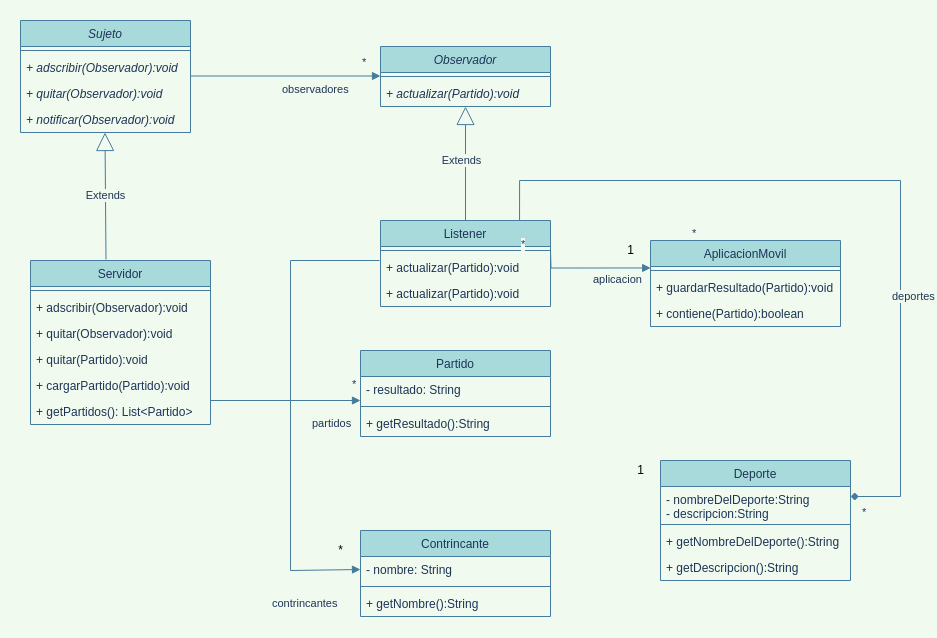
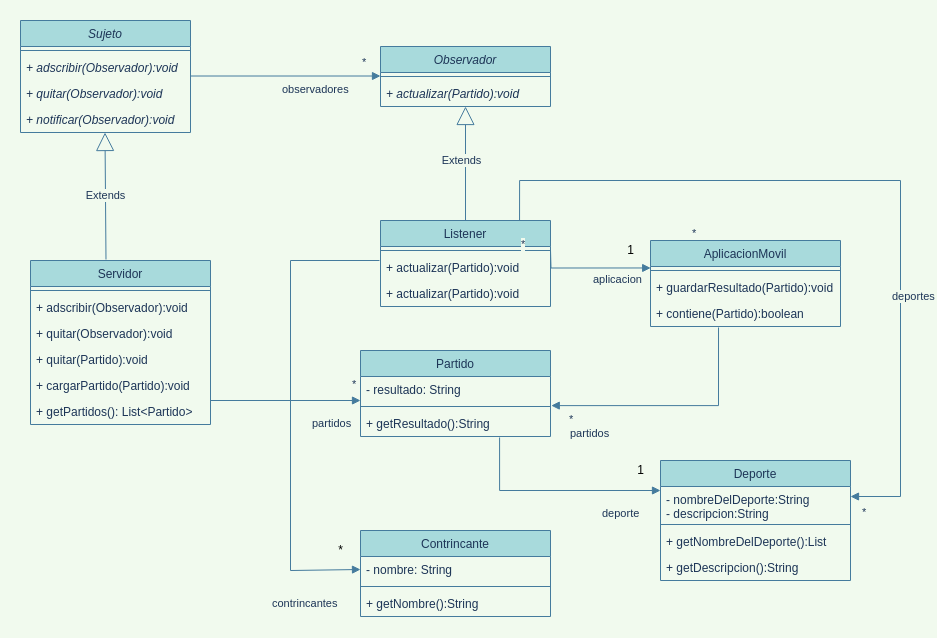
edge "+ contiene(Partido):boolean" -> "+ getResultado():String": added, labels "*", "partidos"
edge "+ getResultado():String" -> "- nombreDelDeporte:String - descripcion:String": added, label "deporte"
edge "Listener" -> "- nombreDelDeporte:String - descripcion:String": arrowhead diamond -> block
node "+ getNombreDelDeporte():String": label "+ getNombreDelDeporte():String" -> "+ getNombreDelDeporte():List"
